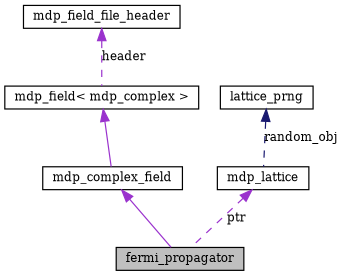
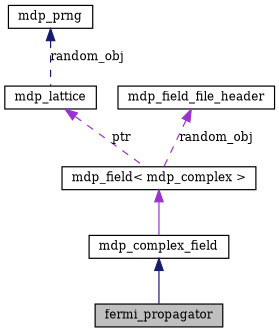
edge "mdp_field< mdp_complex >" -> "mdp_field_file_header": label "header" -> "random_obj"
node "lattice_prng": label "lattice_prng" -> "mdp_prng"
edge "fermi_propagator" -> "mdp_complex_field": color darkorchid3 -> midnightblue
edge "fermi_propagator" -> "mdp_lattice": now "mdp_field< mdp_complex >" -> "mdp_lattice"
